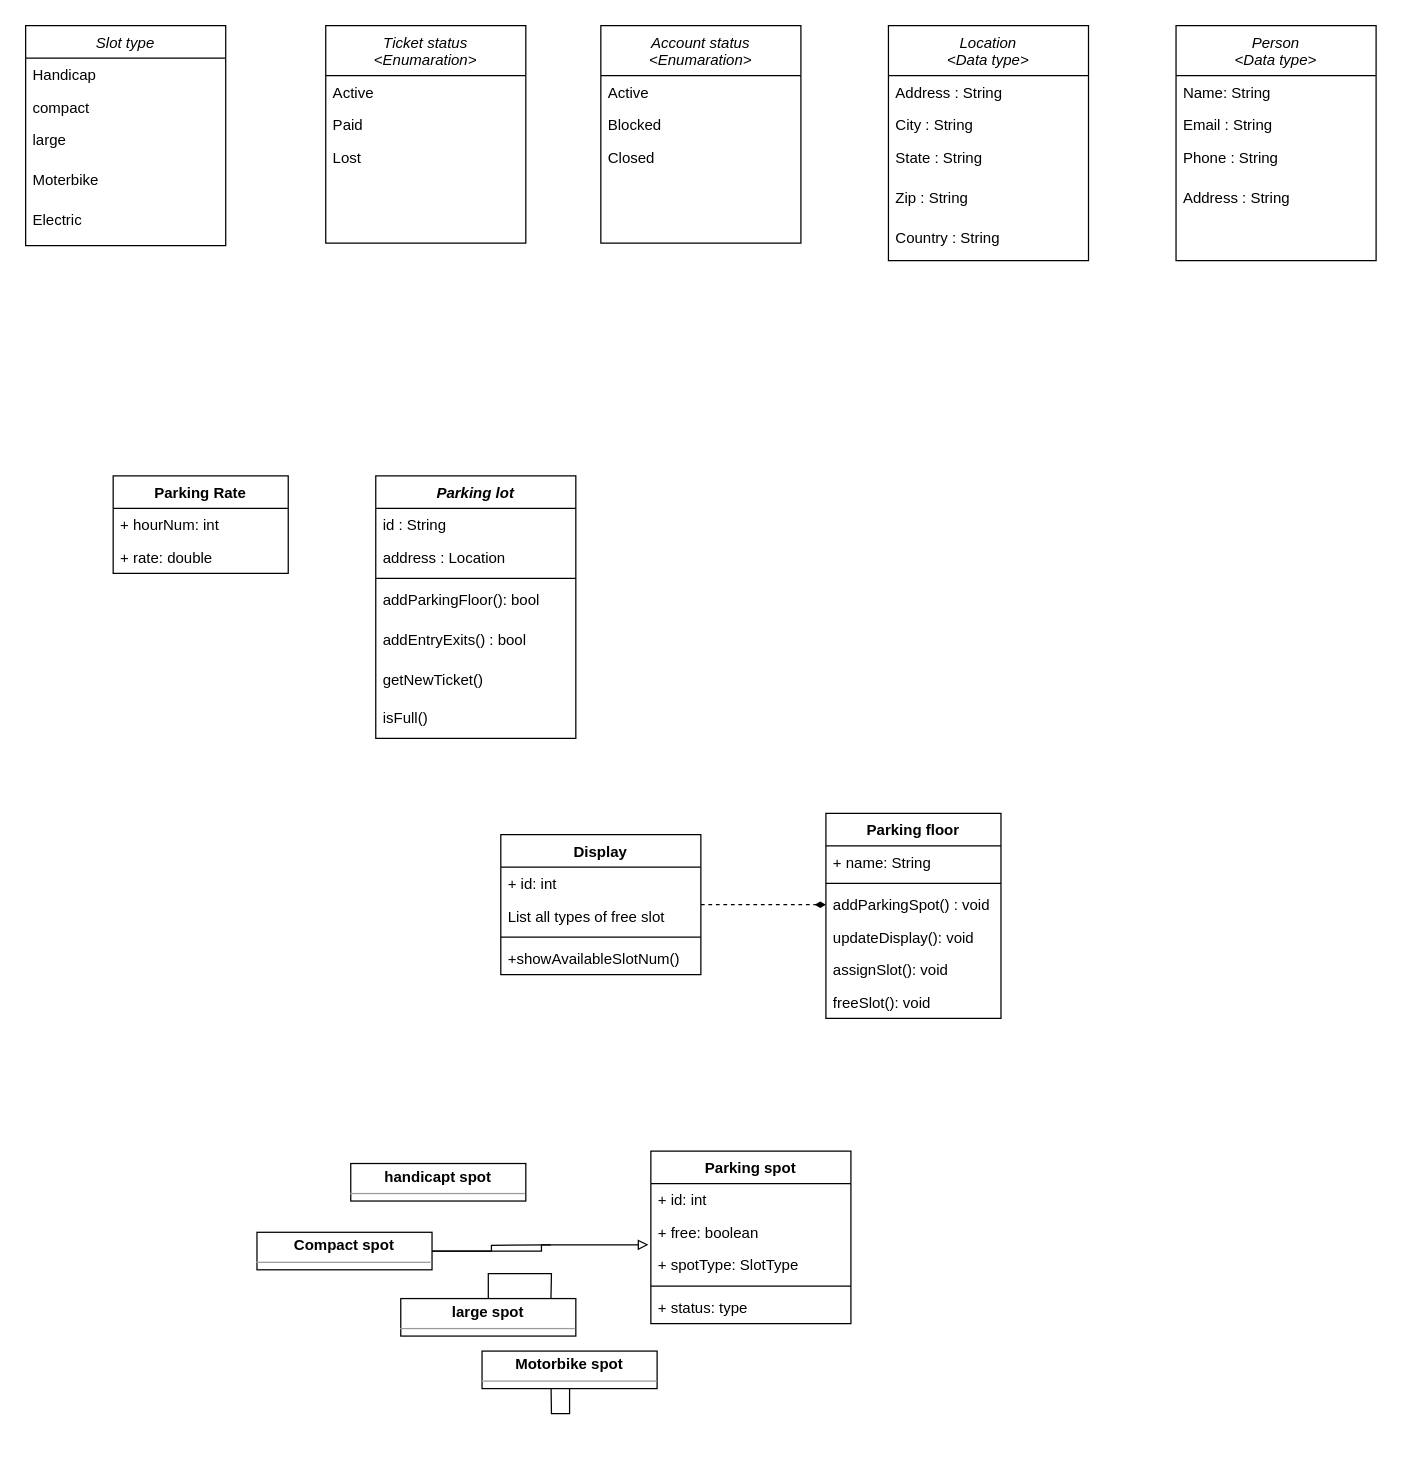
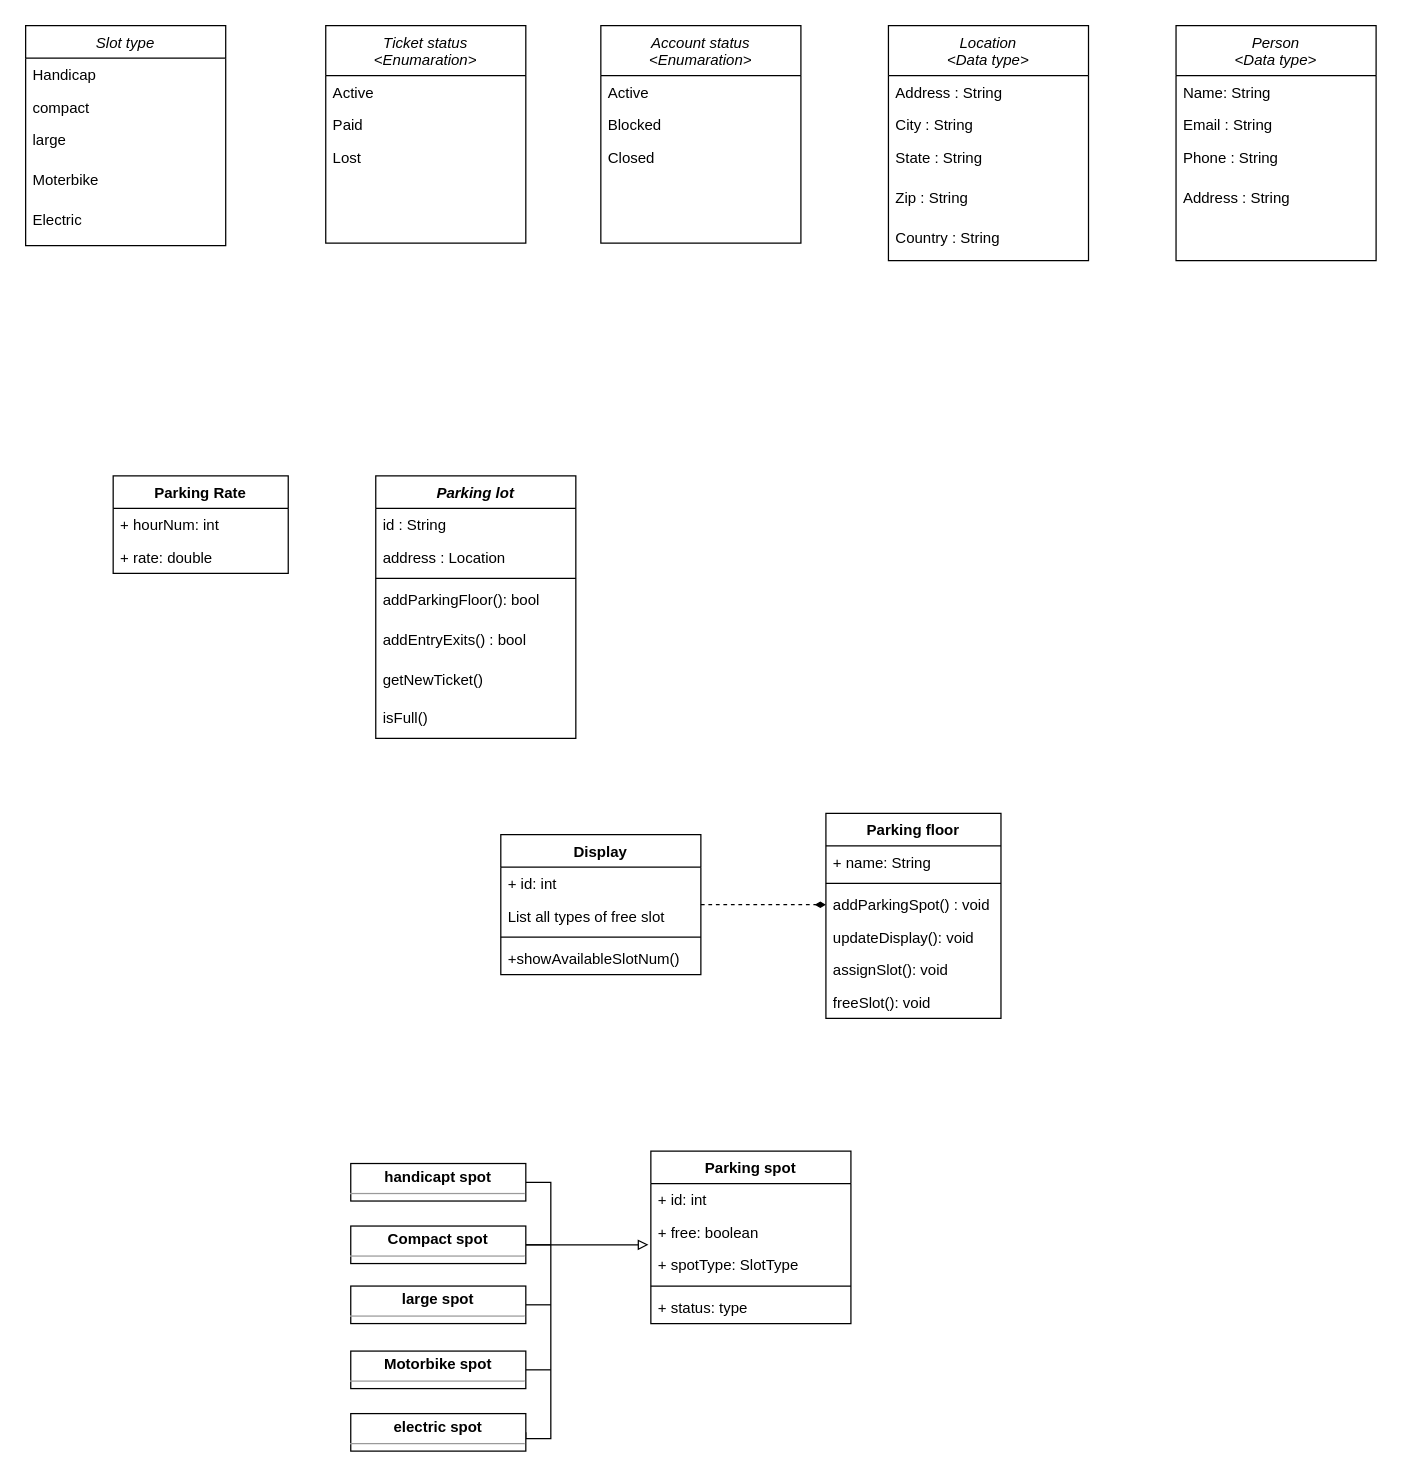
edge "handicapt spot" -- "electric spot": added
node "Compact spot": moved (344, 1251) -> (438, 1244)
node "large spot": moved (488, 1317) -> (438, 1304)
node "Motorbike spot": moved (569, 1369) -> (438, 1369)
node "electric spot": added
